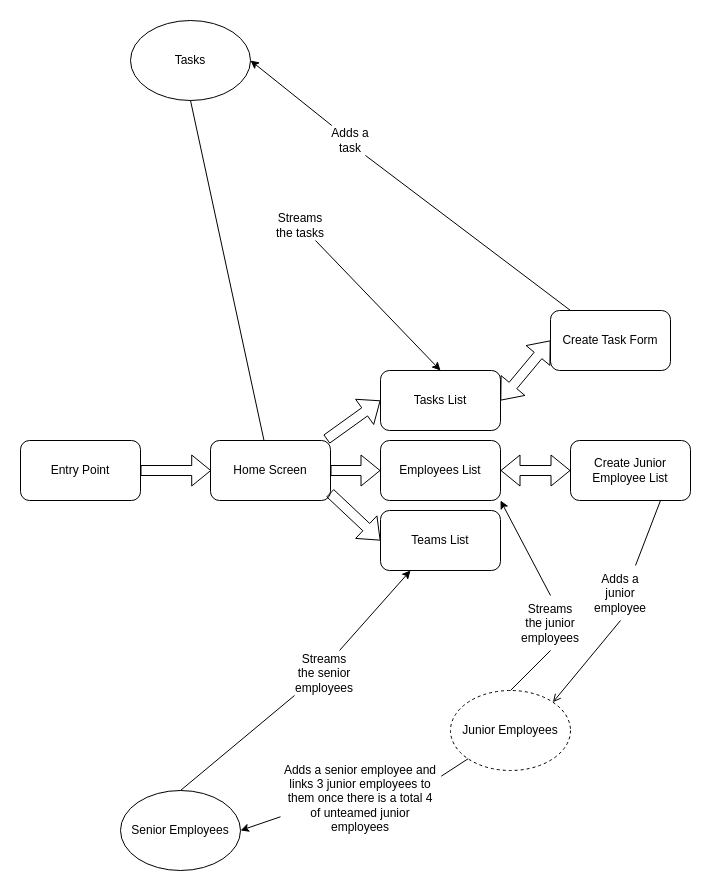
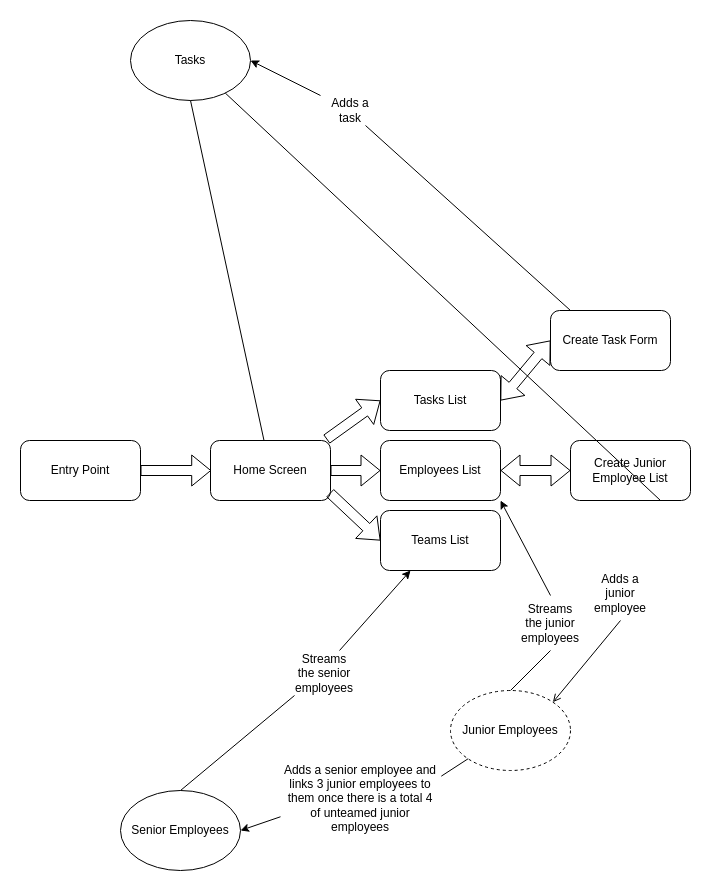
node "Adds a task": moved (351, 141) -> (351, 111)
node "Streams the tasks": removed
edge "Streams the tasks" -> "Tasks List": removed
edge "Create Junior Employee List" -- "Adds a junior employee": now "Create Junior Employee List" -- "Tasks"
